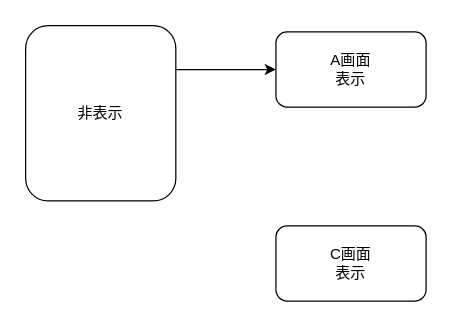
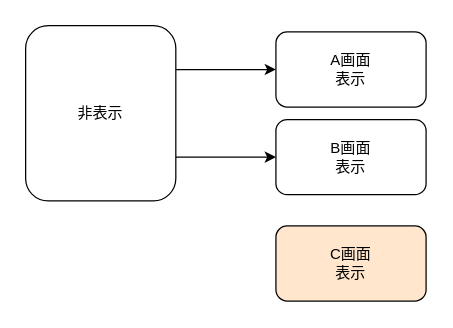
edge "非表示" -> "B画面 表示": added
node "B画面 表示": added
node "C画面 表示": fillcolor #ffffff -> #ffe6cc
